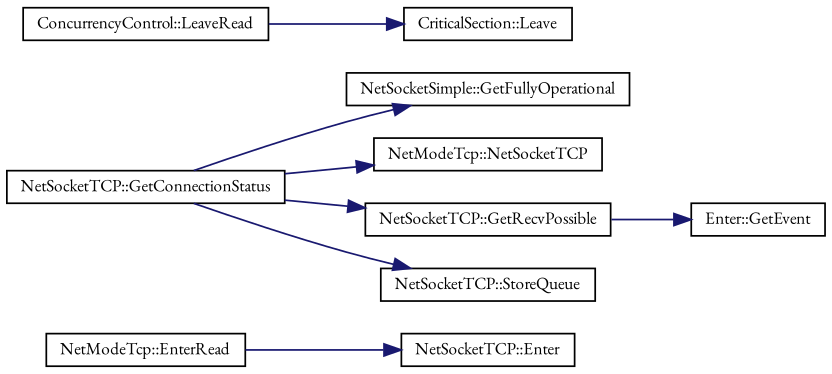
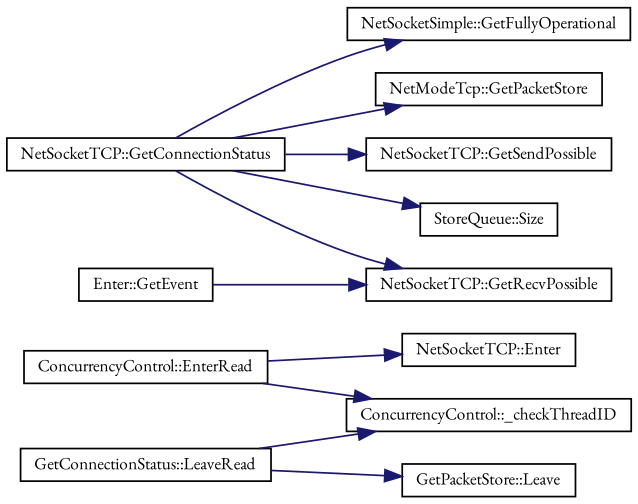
node "ConcurrencyControl::LeaveRead": label "ConcurrencyControl::LeaveRead" -> "GetConnectionStatus::LeaveRead"
node "CriticalSection::Leave": label "CriticalSection::Leave" -> "GetPacketStore::Leave"
node "NetModeTcp::NetSocketTCP": label "NetModeTcp::NetSocketTCP" -> "NetModeTcp::GetPacketStore"
node "StoreQueue::Size": added
edge "NetSocketTCP::GetRecvPossible" -> "Enter::GetEvent": reversed
node "NetSocketTCP::StoreQueue": label "NetSocketTCP::StoreQueue" -> "NetSocketTCP::GetSendPossible"
node "NetModeTcp::EnterRead": label "NetModeTcp::EnterRead" -> "ConcurrencyControl::EnterRead"
node "ConcurrencyControl::_checkThreadID": added
